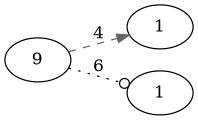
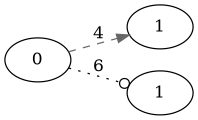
node "9": label "9" -> "0"
